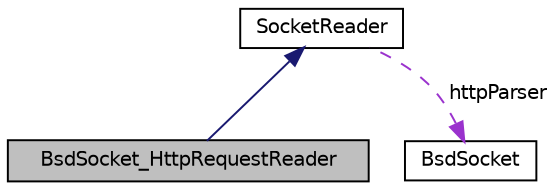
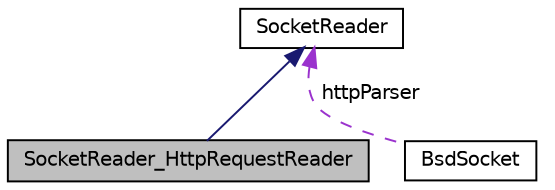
edge "SocketReader" -> "BsdSocket": reversed
node "BsdSocket_HttpRequestReader": label "BsdSocket_HttpRequestReader" -> "SocketReader_HttpRequestReader"
